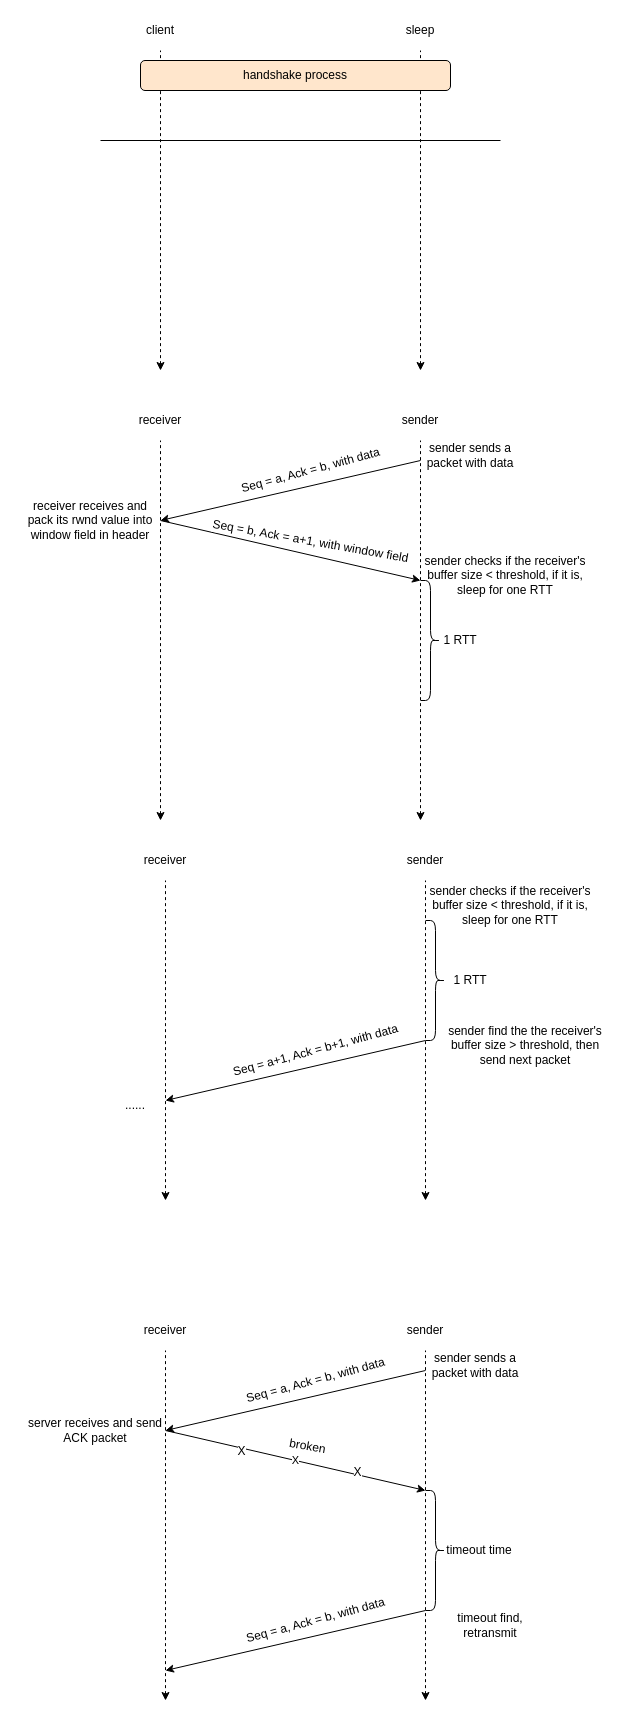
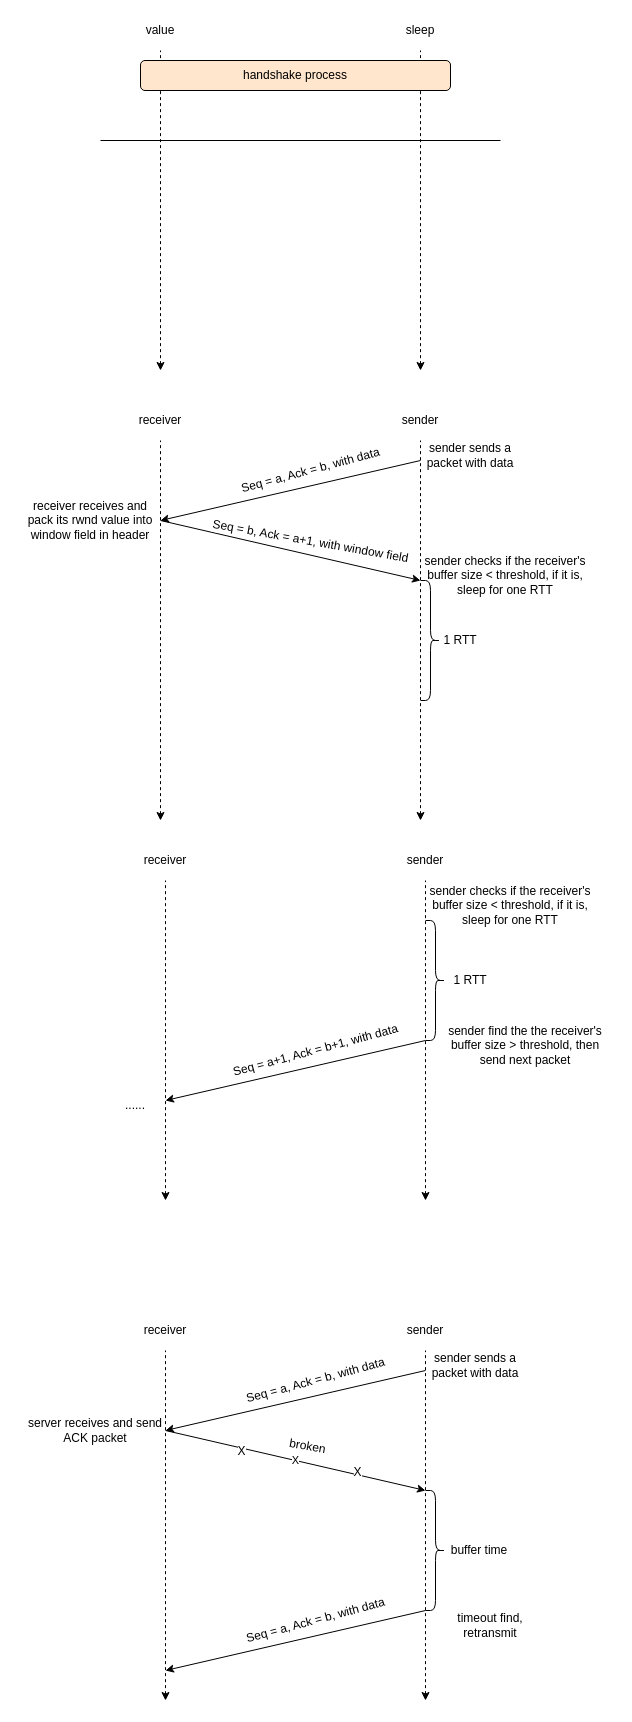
node "client": label "client" -> "value"
node "timeout time": label "timeout time" -> "buffer time"
